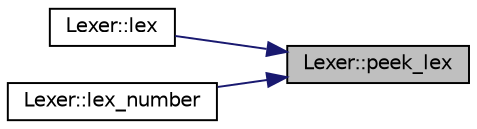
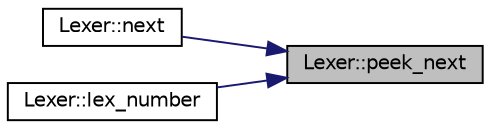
node "Lexer::lex": label "Lexer::lex" -> "Lexer::next"
node "Lexer::peek_lex": label "Lexer::peek_lex" -> "Lexer::peek_next"
